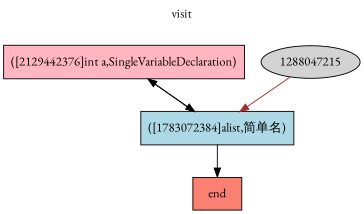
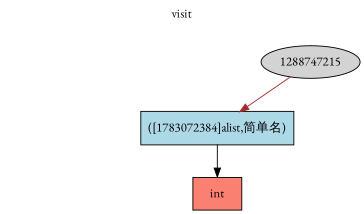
node "([2129442376]int a,SingleVariableDeclaration)": removed
node "1288047215": label "1288047215" -> "1288747215"
node "end": label "end" -> "int"
